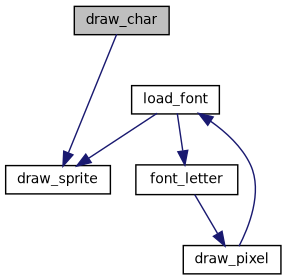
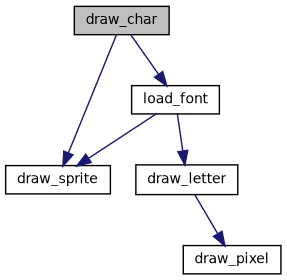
edge "draw_pixel" -> "load_font": now "draw_char" -> "load_font"
node "font_letter": label "font_letter" -> "draw_letter"
